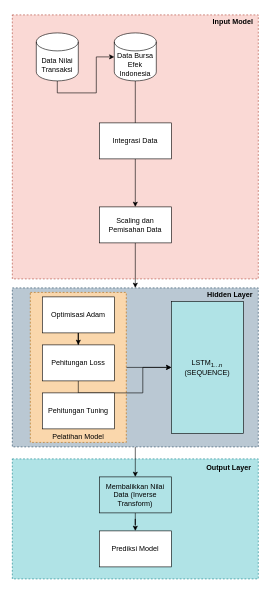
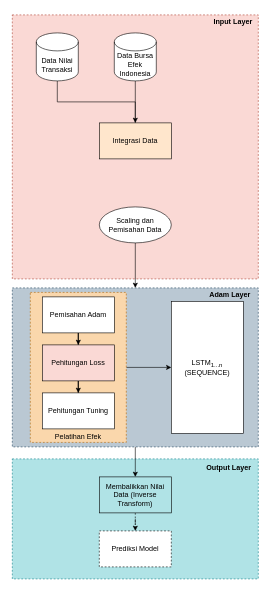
node "Input Model": label "Input Model" -> "Input Layer"
edge "Data Nilai Transaksi" -> "Data Bursa Efek Indonesia": now "Data Nilai Transaksi" -> "Integrasi Data"
node "Integrasi Data": fillcolor #ffffff -> #ffe6cc
edge "Integrasi Data" -> "Scaling dan Pemisahan Data": removed
node "Scaling dan Pemisahan Data": shape rectangle -> ellipse
node "Hidden Layer": label "Hidden Layer" -> "Adam Layer"
node "Optimisasi Adam": label "Optimisasi Adam" -> "Pemisahan Adam"
node "Pehitungan Loss": fillcolor #ffffff -> #fad9d5
node "LSTM1...n (SEQUENCE)": fillcolor #b0e3e6 -> #ffffff
edge "Pehitungan Loss" -> "LSTM1...n (SEQUENCE)": now "Pehitungan Loss" -> "Pehitungan Tuning"
node "Pelatihan Model": label "Pelatihan Model" -> "Pelatihan Efek"
edge "Membalikkan Nilai Data (Inverse Transform)" -> "Prediksi Model": style solid -> dashed
node "Prediksi Model": style solid -> dashed
